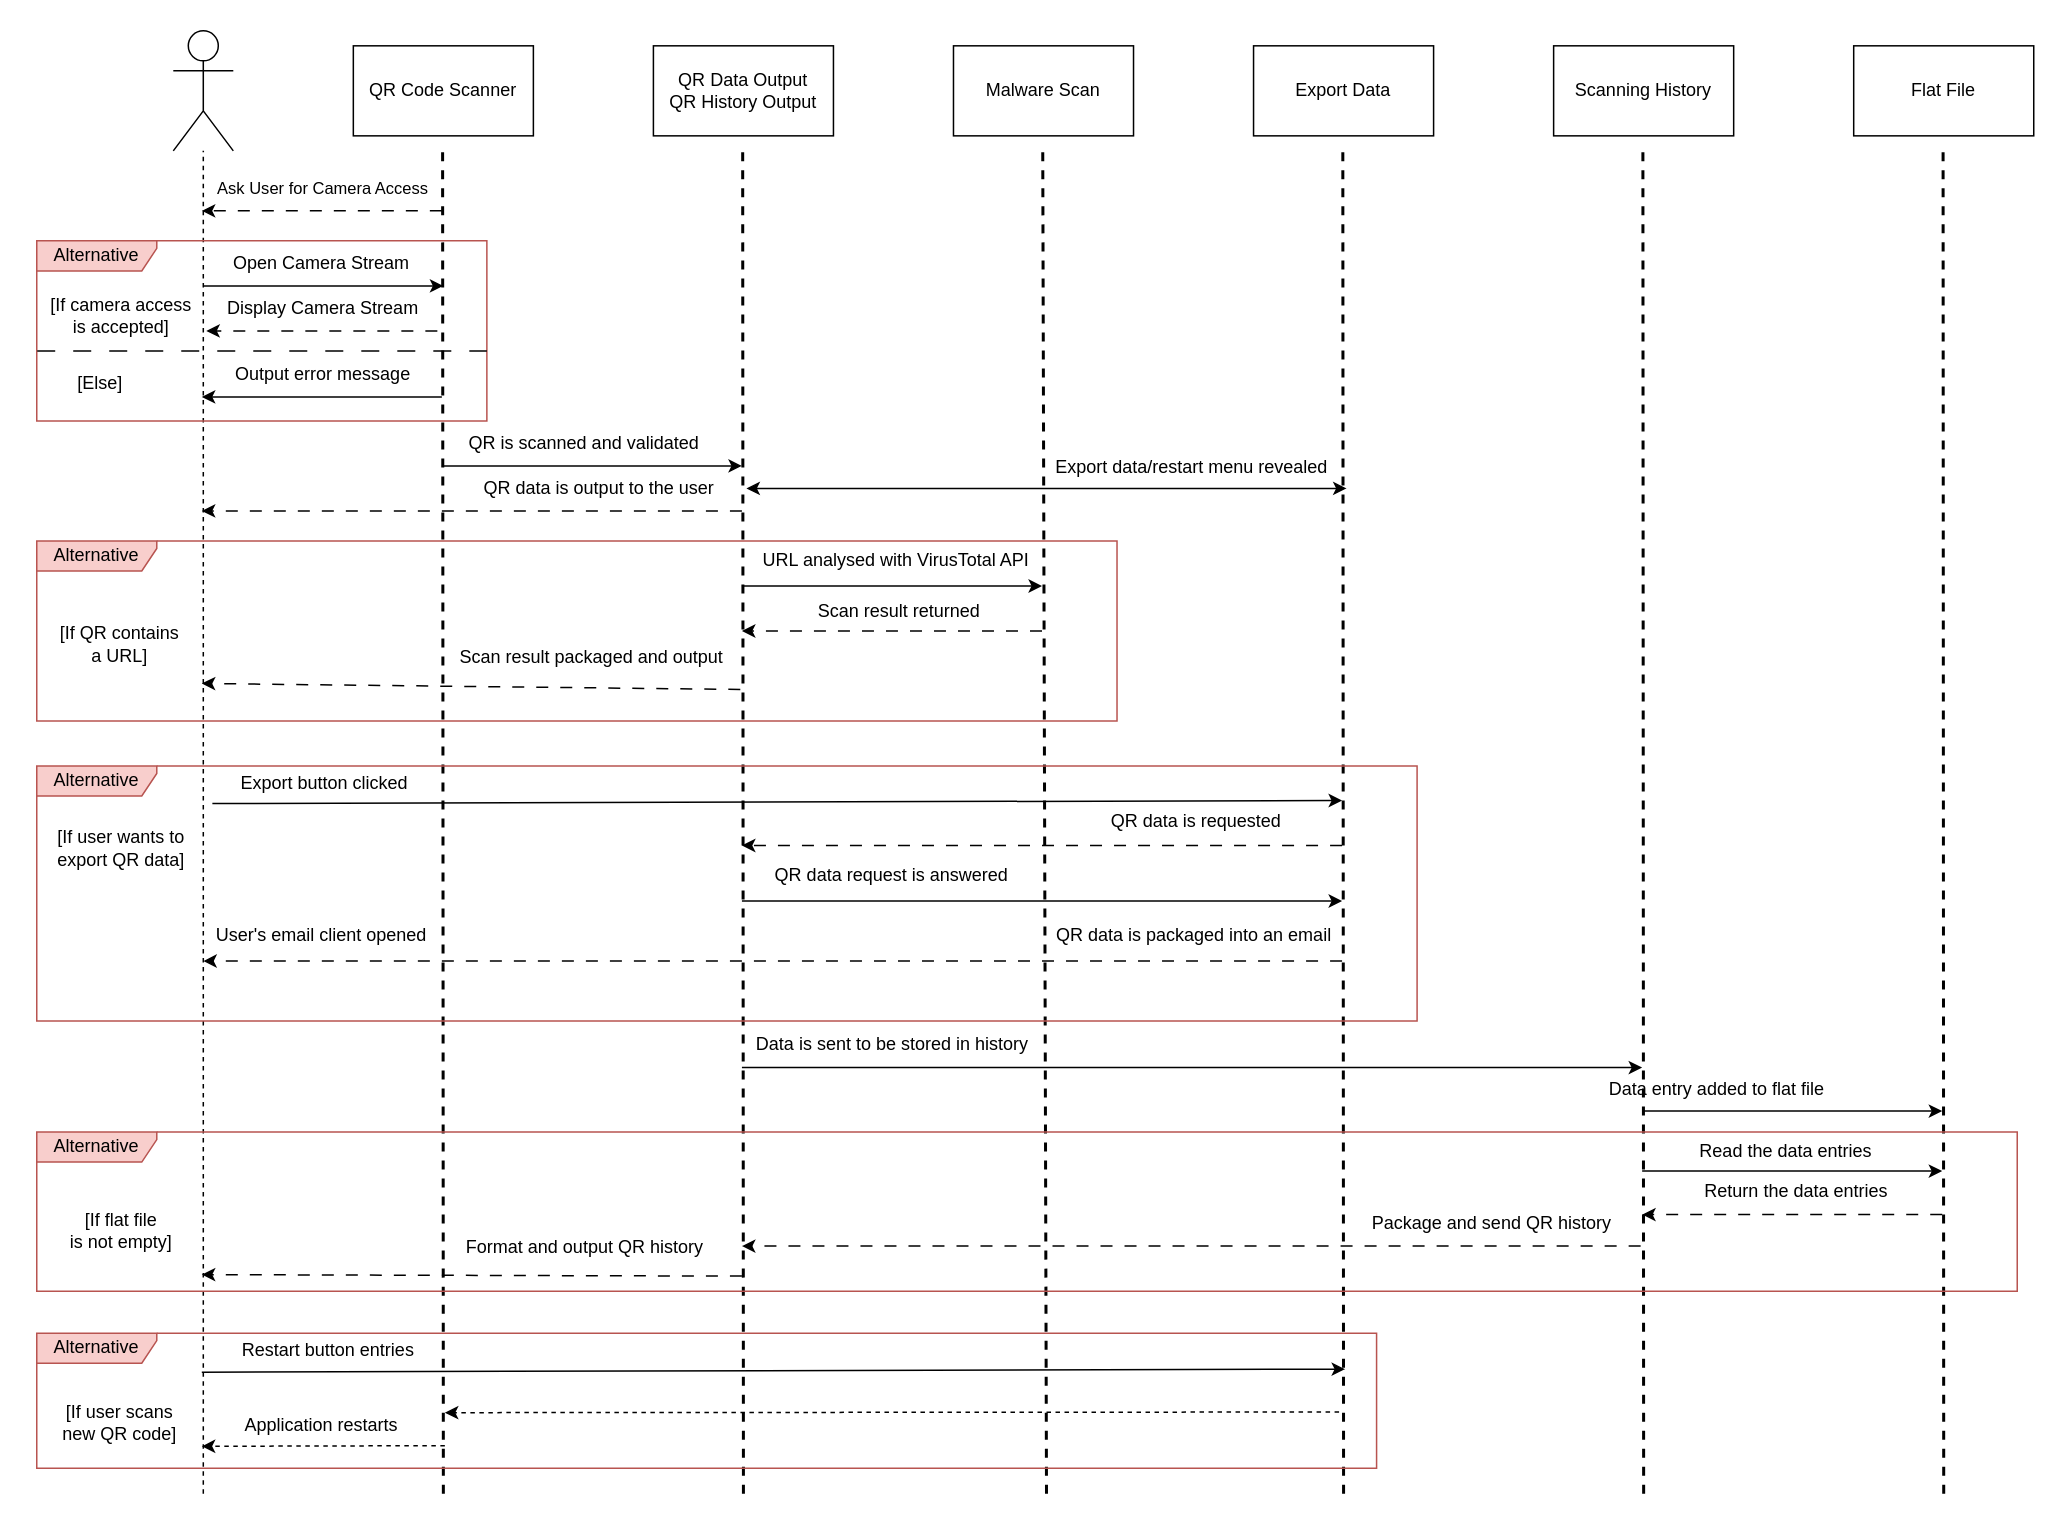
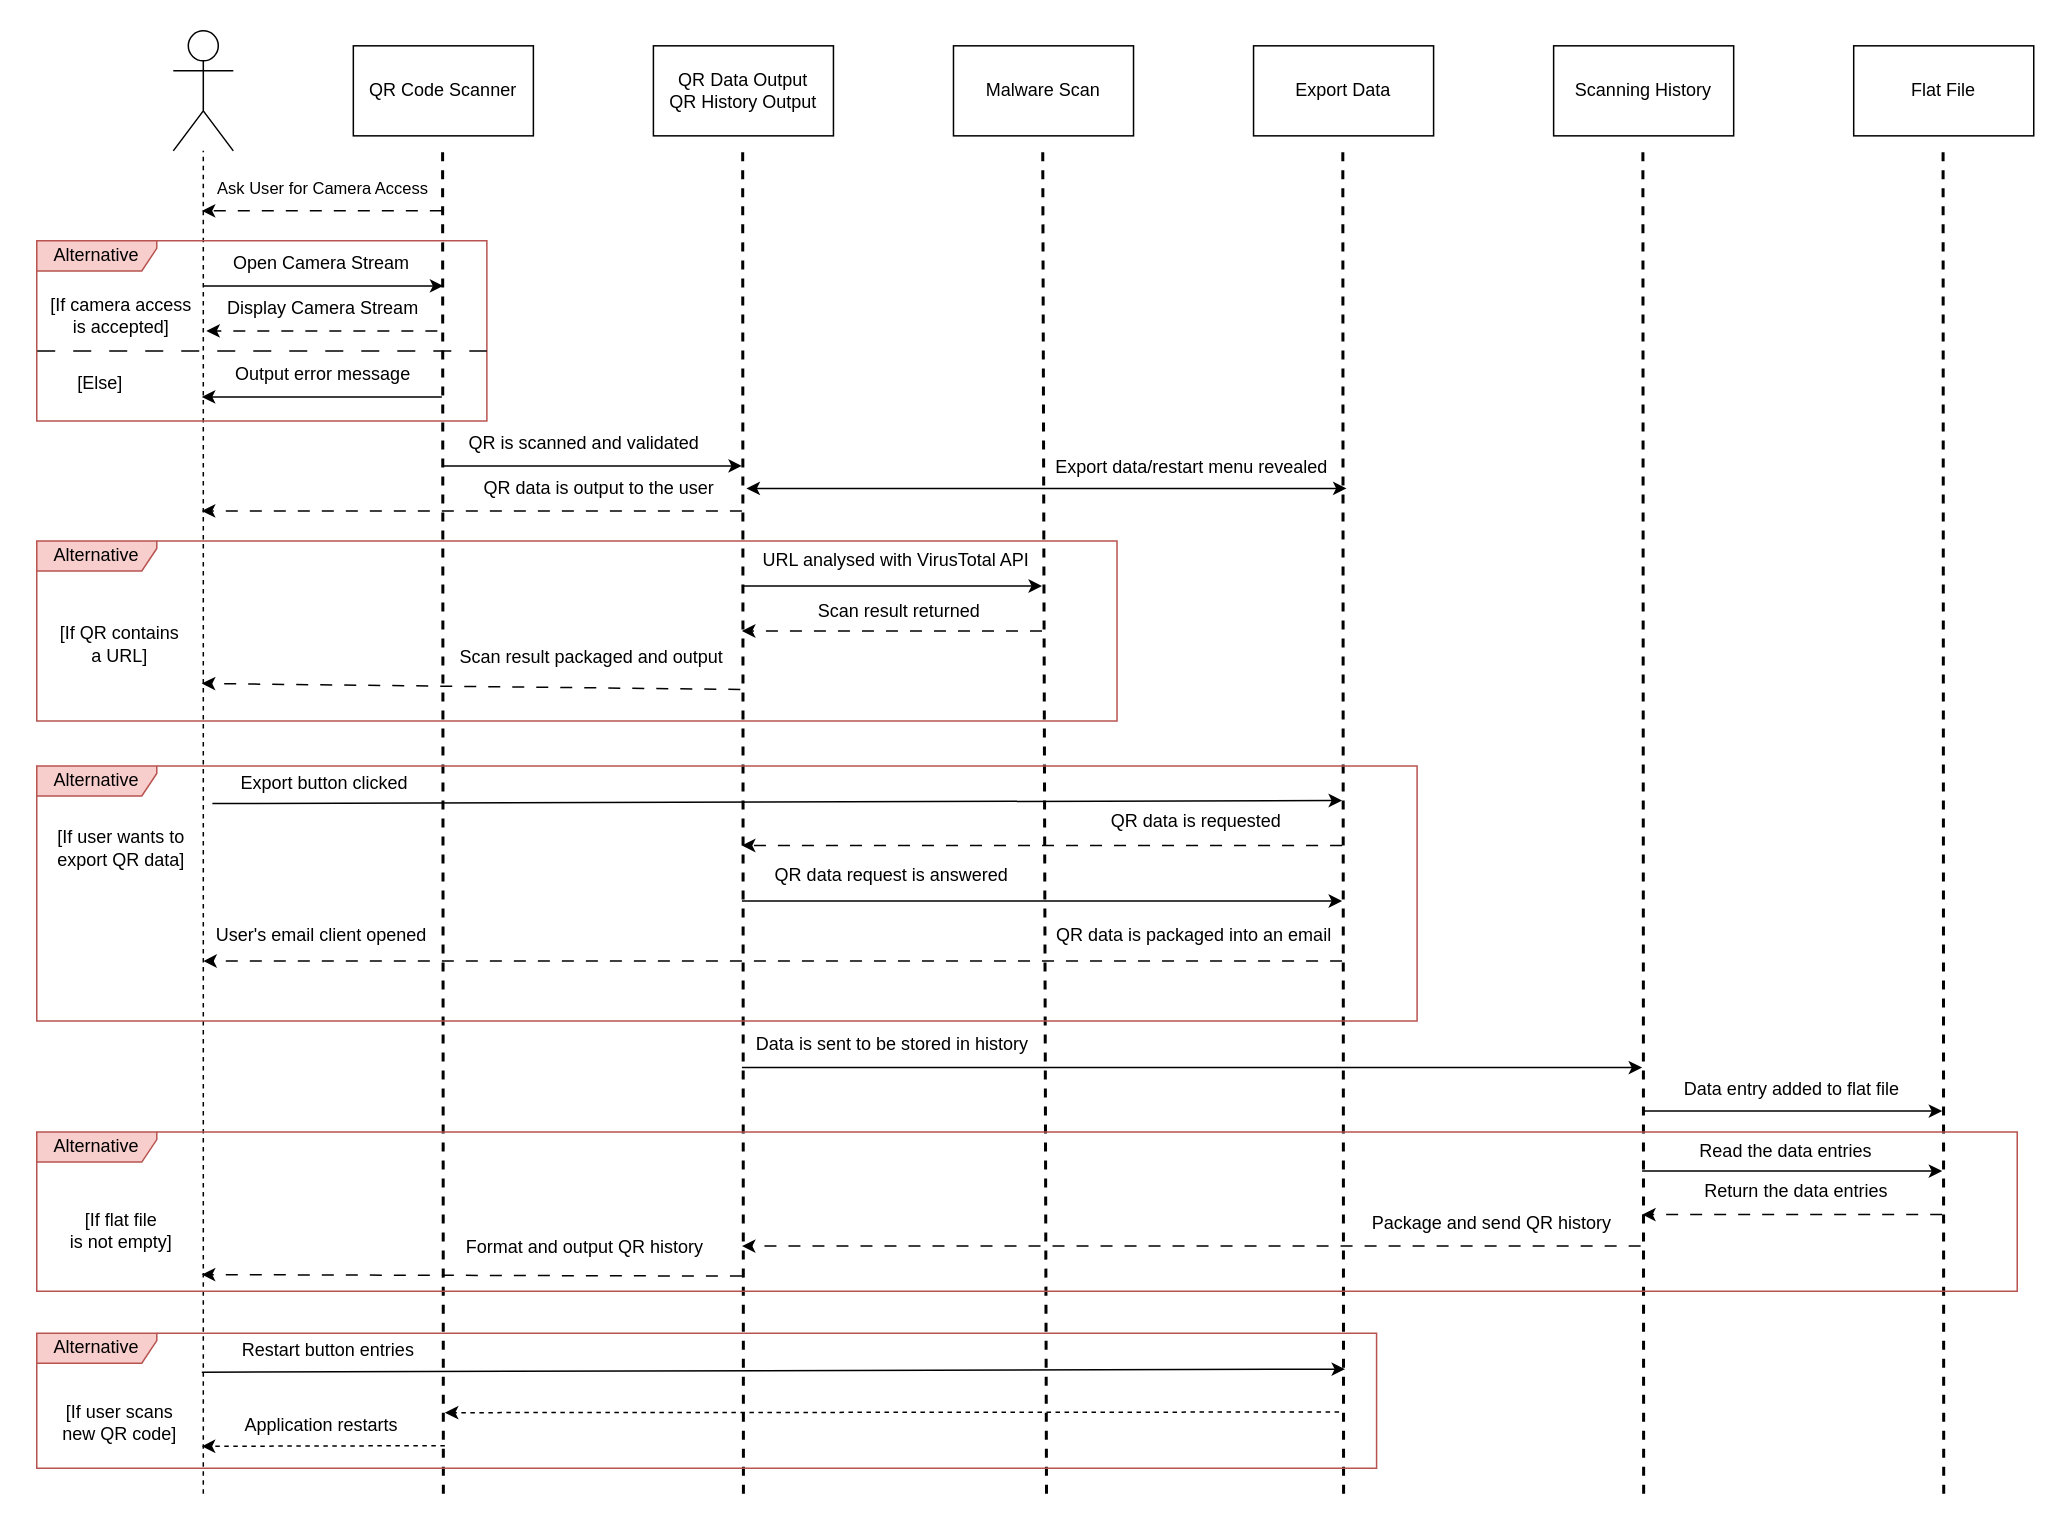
node "Data entry added to flat file": moved (1717, 1090) -> (1792, 1090)
